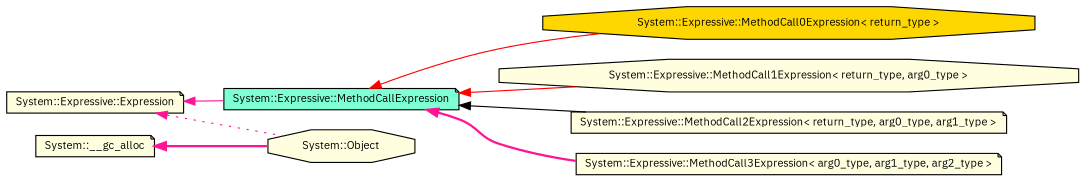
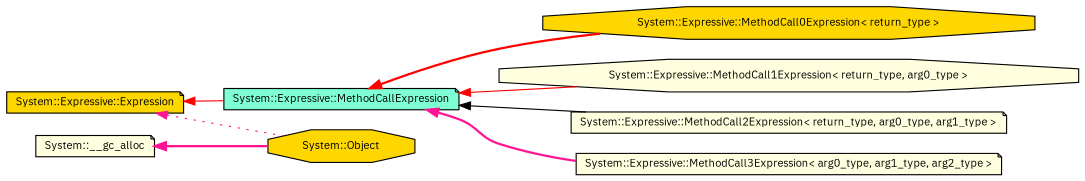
edge "System::Expressive::MethodCall0Expression< return_type >" -> "System::Expressive::MethodCallExpression": style solid -> bold
edge "System::Expressive::MethodCallExpression" -> "System::Expressive::Expression": color deeppink -> red
node "System::Expressive::Expression": fillcolor lightyellow -> gold
node "System::Object": fillcolor lightyellow -> gold
